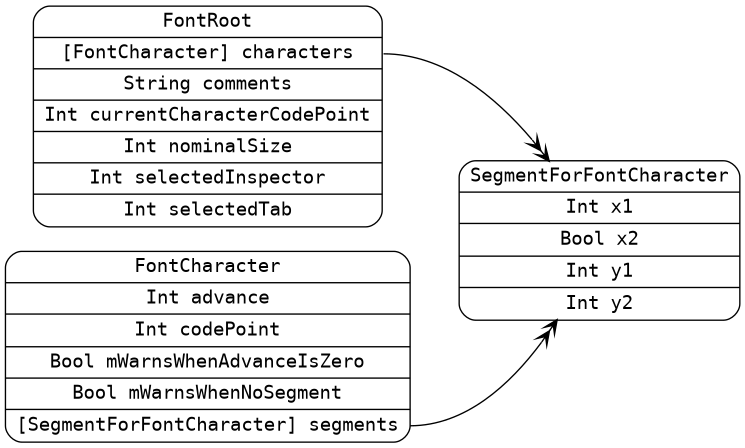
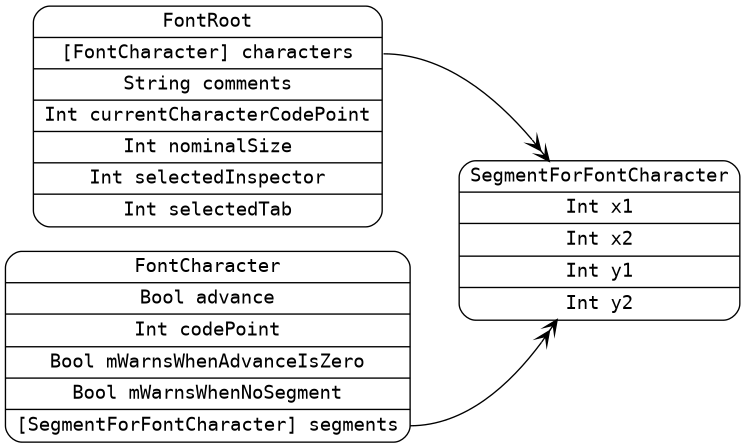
node "SegmentForFontCharacter": text "Bool x2" -> "Int x2"
node "FontCharacter": text "Int advance" -> "Bool advance"
